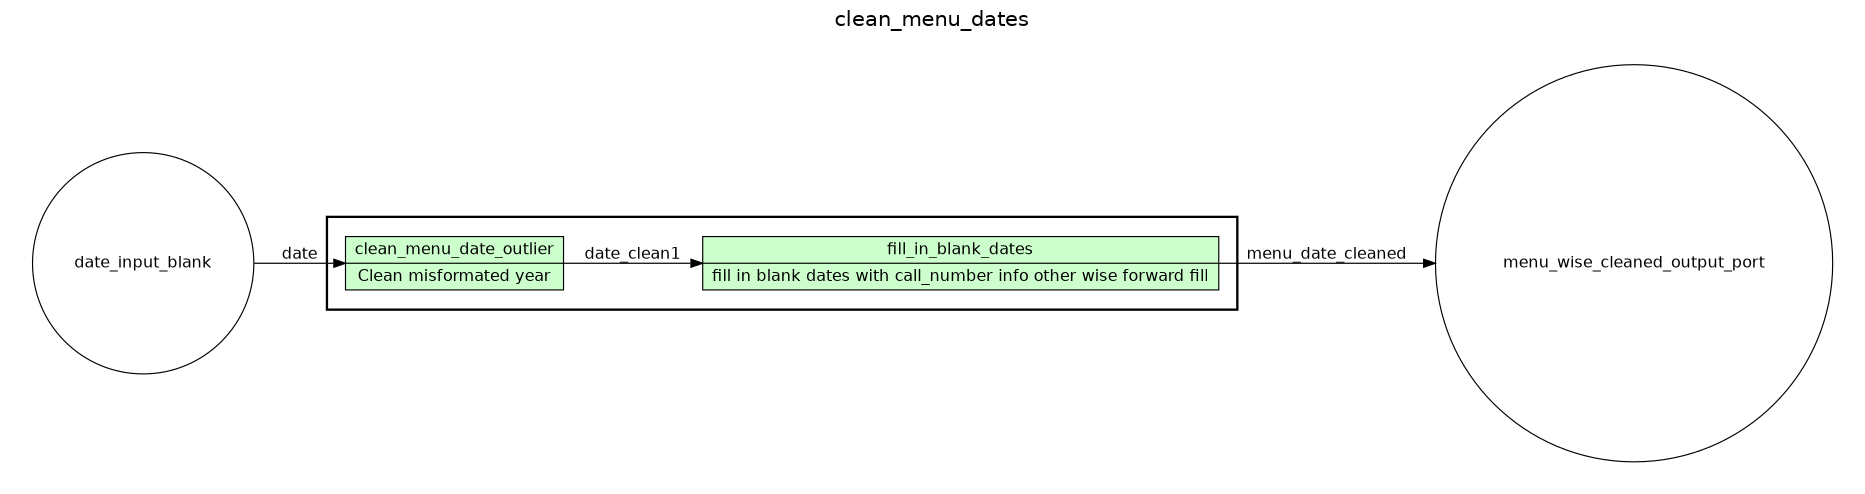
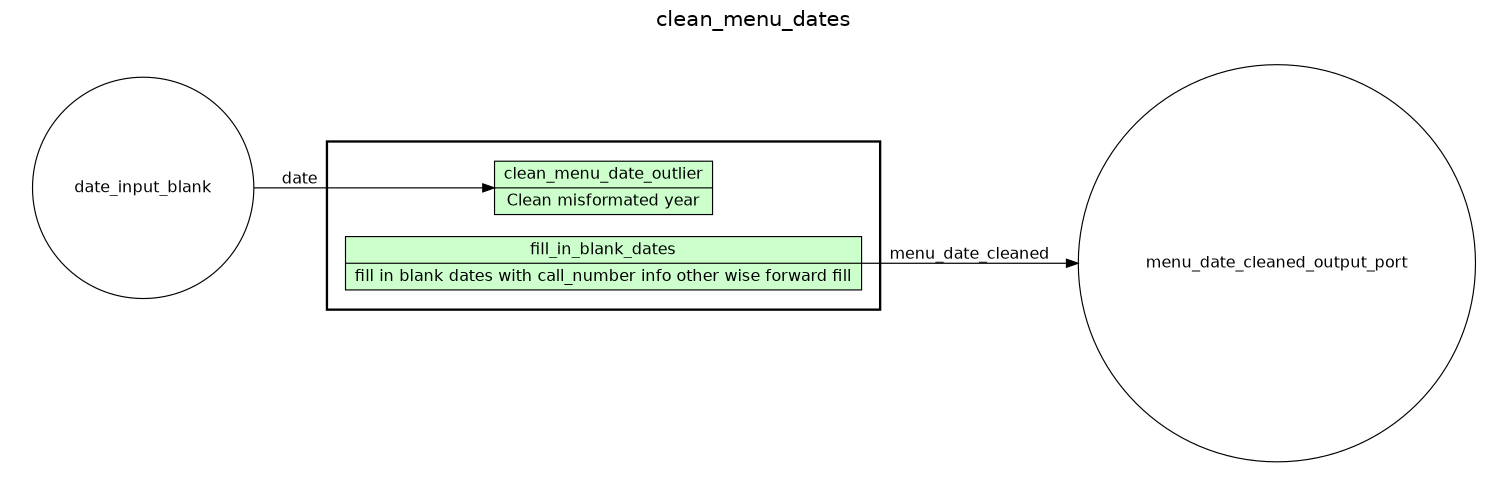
edge "clean_menu_date_outlier" -> "fill_in_blank_dates": removed, label "date_clean1"
node "menu_wise_cleaned_output_port": label "menu_wise_cleaned_output_port" -> "menu_date_cleaned_output_port"
